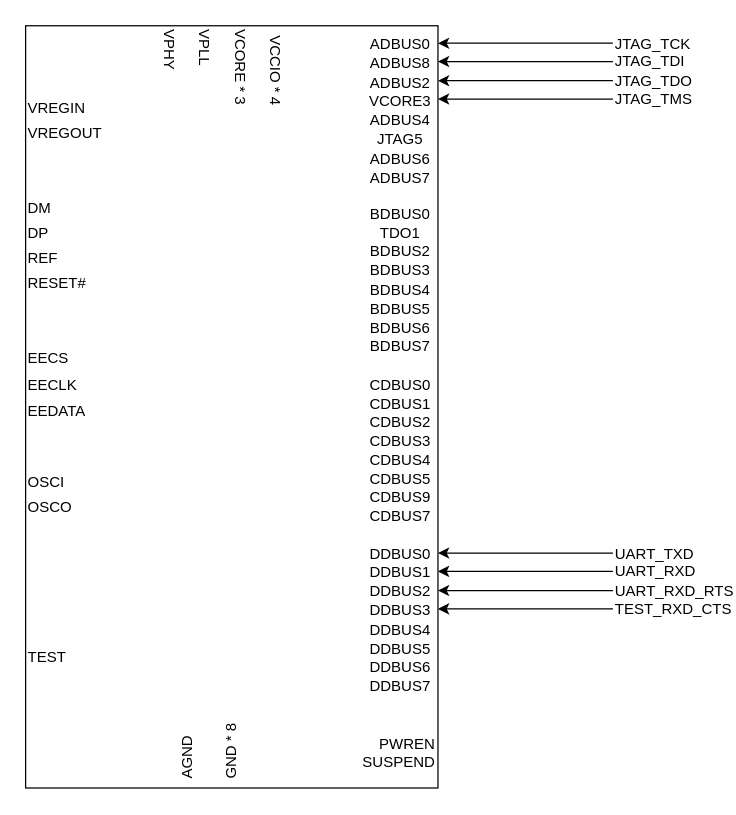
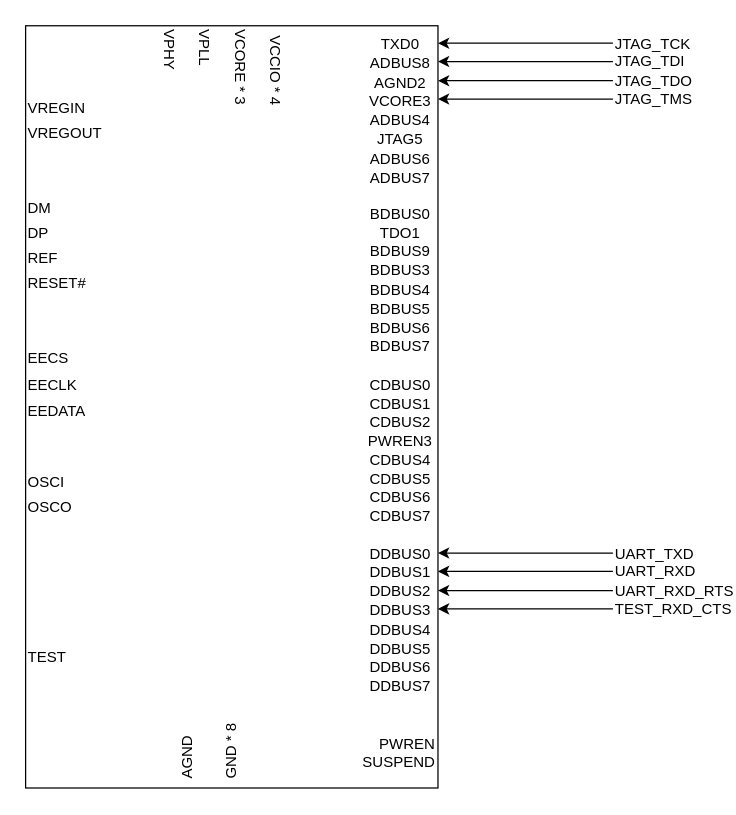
node "ADBUS0": label "ADBUS0" -> "TXD0"
node "ADBUS2": label "ADBUS2" -> "AGND2"
node "BDBUS2": label "BDBUS2" -> "BDBUS9"
node "CDBUS3": label "CDBUS3" -> "PWREN3"
node "CDBUS9": label "CDBUS9" -> "CDBUS6"
